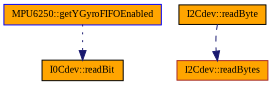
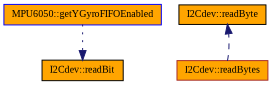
node "MPU6250::getYGyroFIFOEnabled": label "MPU6250::getYGyroFIFOEnabled" -> "MPU6050::getYGyroFIFOEnabled"
edge "I2Cdev::readByte" -> "I2Cdev::readBytes": reversed
node "I0Cdev::readBit": label "I0Cdev::readBit" -> "I2Cdev::readBit"
